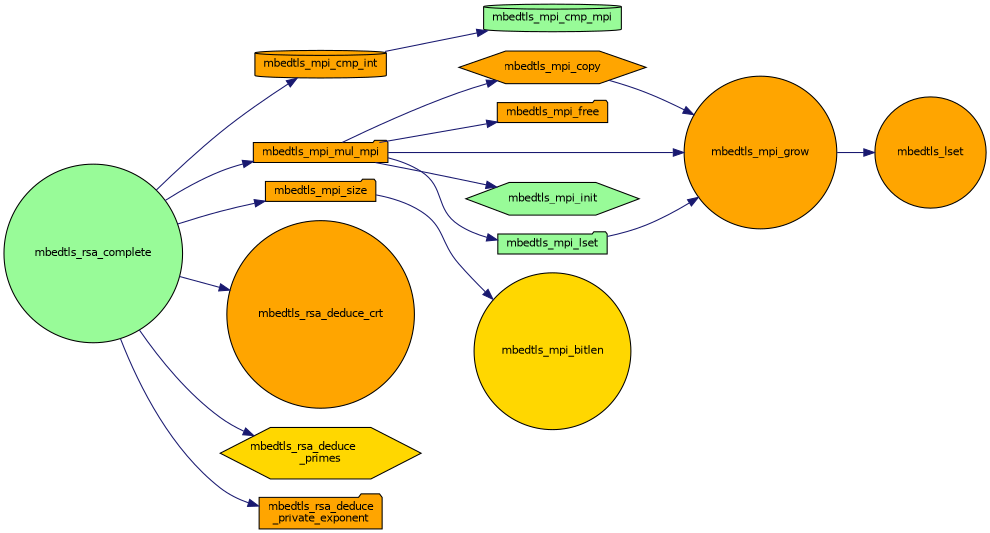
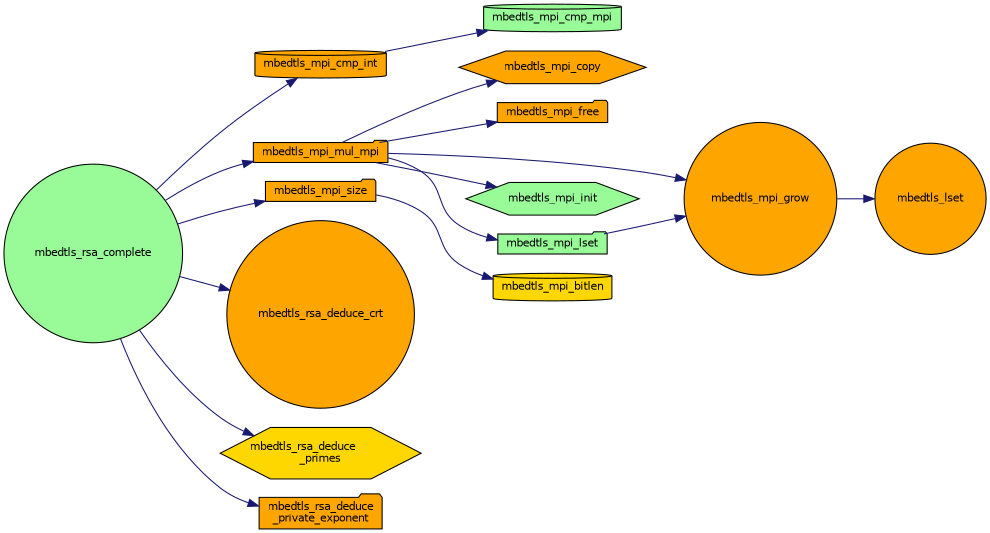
edge "mbedtls_mpi_copy" -> "mbedtls_mpi_grow": removed
node "mbedtls_mpi_bitlen": shape circle -> cylinder
